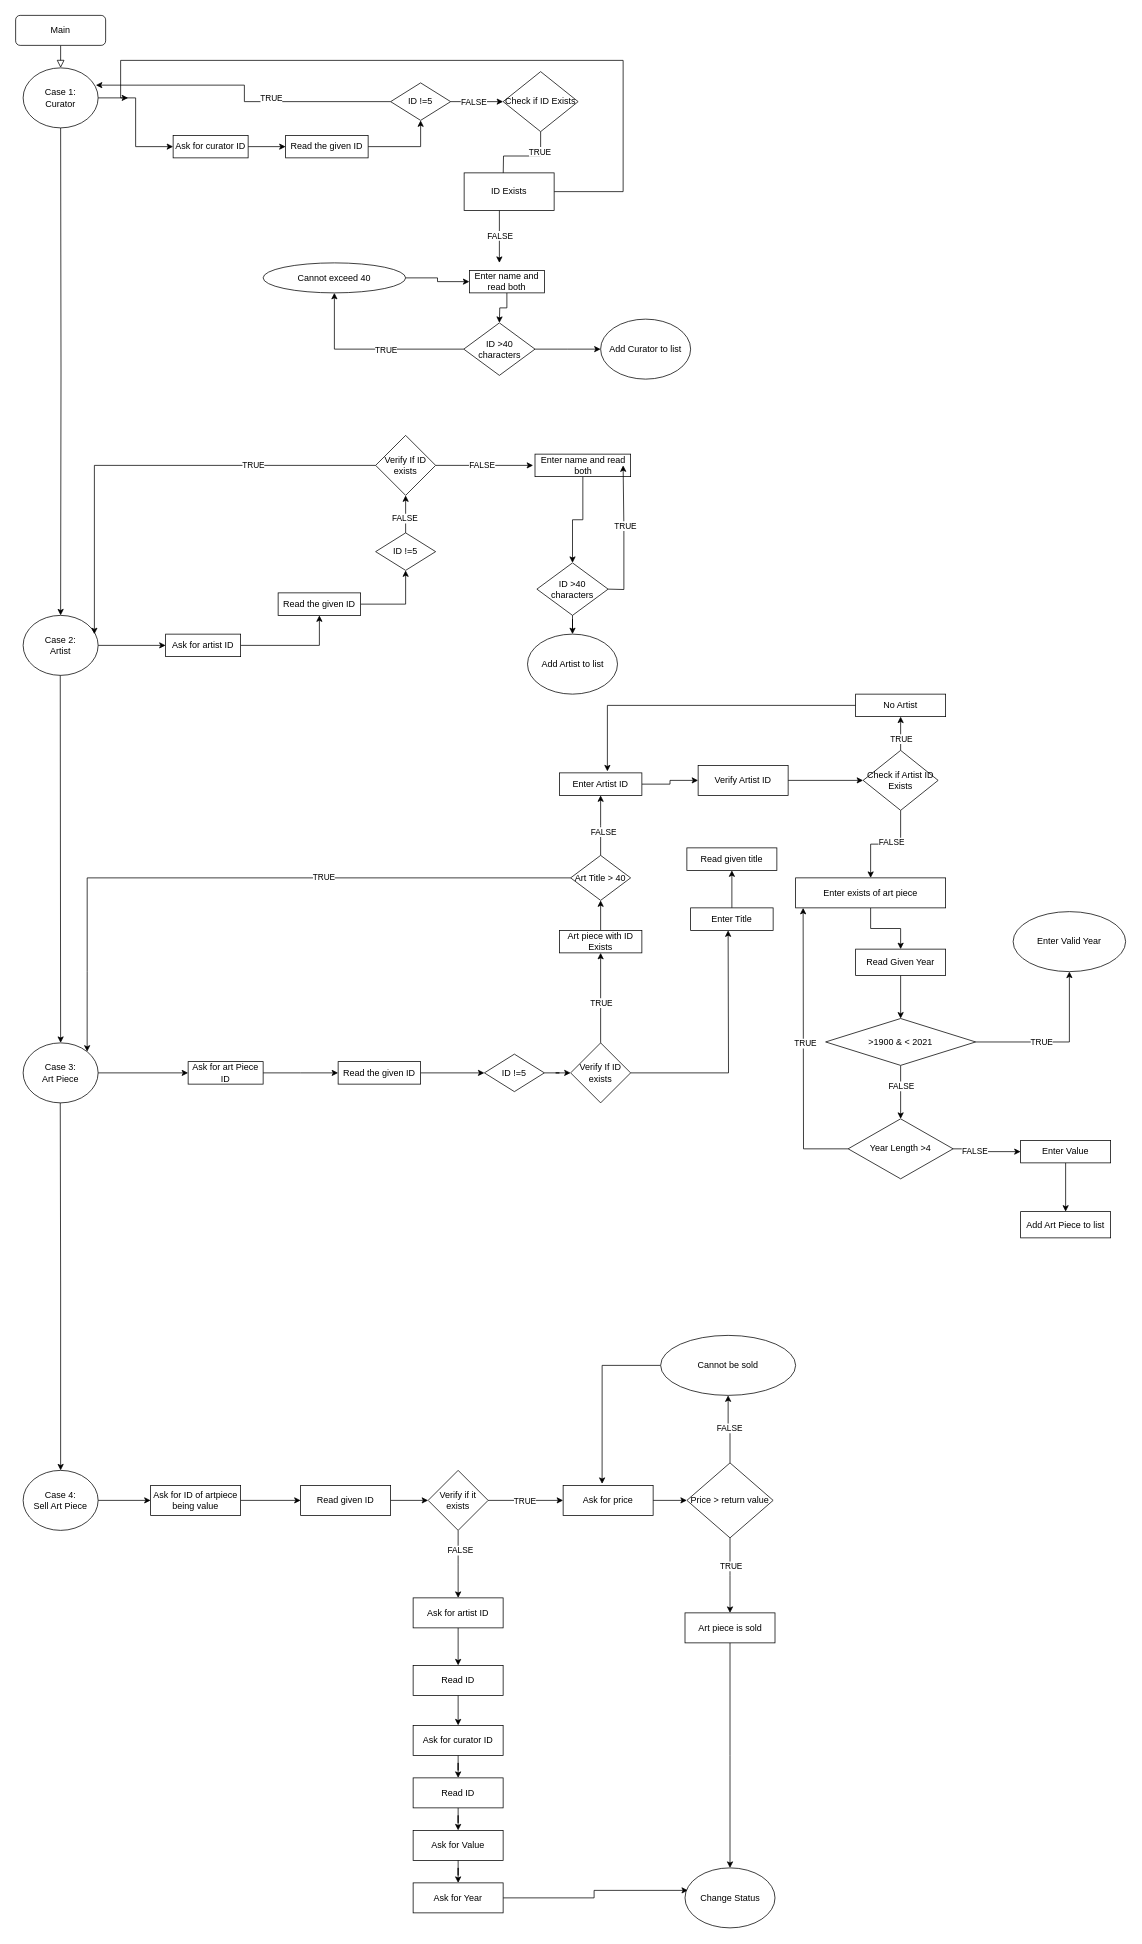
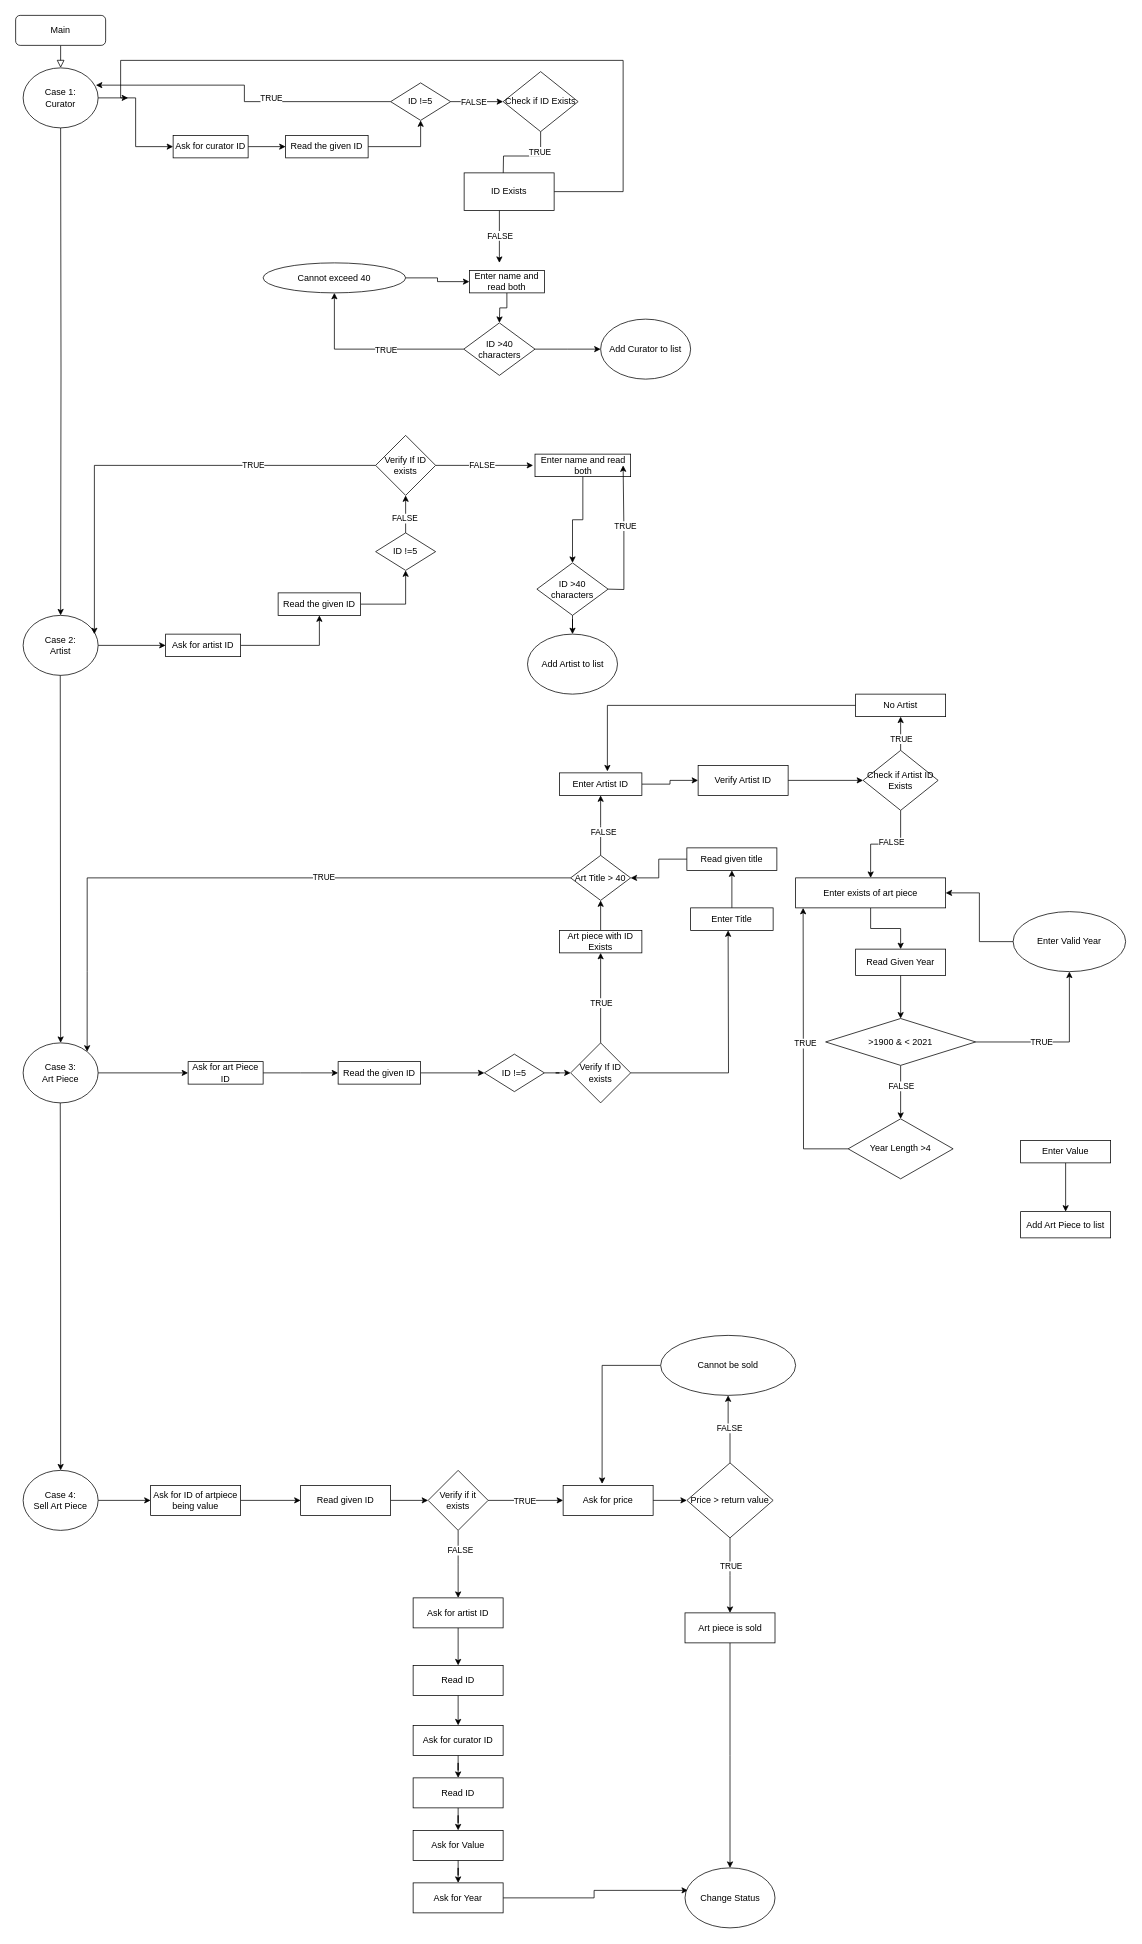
edge "Read given title" -> "Art Title > 40": added
edge "Enter Valid Year" -> "Enter exists of art piece": added
edge "Year Length >4" -> "Enter Value": removed, label "FALSE"
